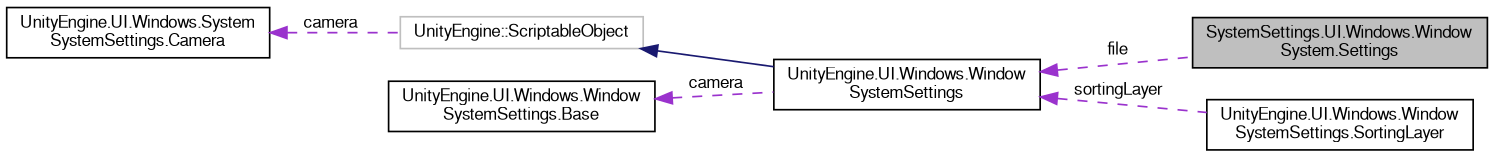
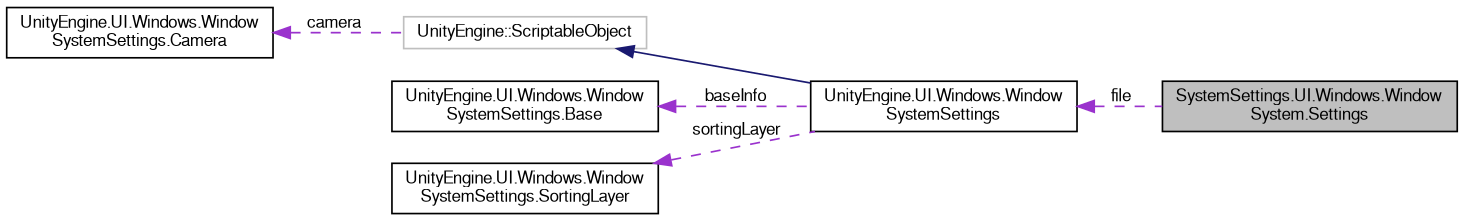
node "UnityEngine.UI.Windows.System SystemSettings.Camera": label "UnityEngine.UI.Windows.System SystemSettings.Camera" -> "UnityEngine.UI.Windows.Window SystemSettings.Camera"
edge "UnityEngine.UI.Windows.Window SystemSettings" -> "UnityEngine.UI.Windows.Window SystemSettings.Base": label " camera" -> " baseInfo"
edge "UnityEngine.UI.Windows.Window SystemSettings.SortingLayer" -> "UnityEngine.UI.Windows.Window SystemSettings": reversed
